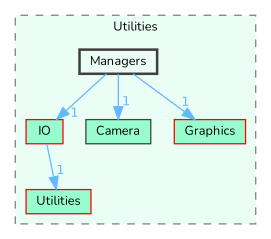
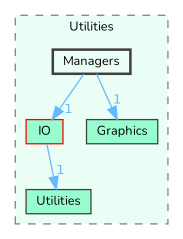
node "Camera": removed
node "Graphics": color red -> grey25
node "Utilities": color red -> grey25
